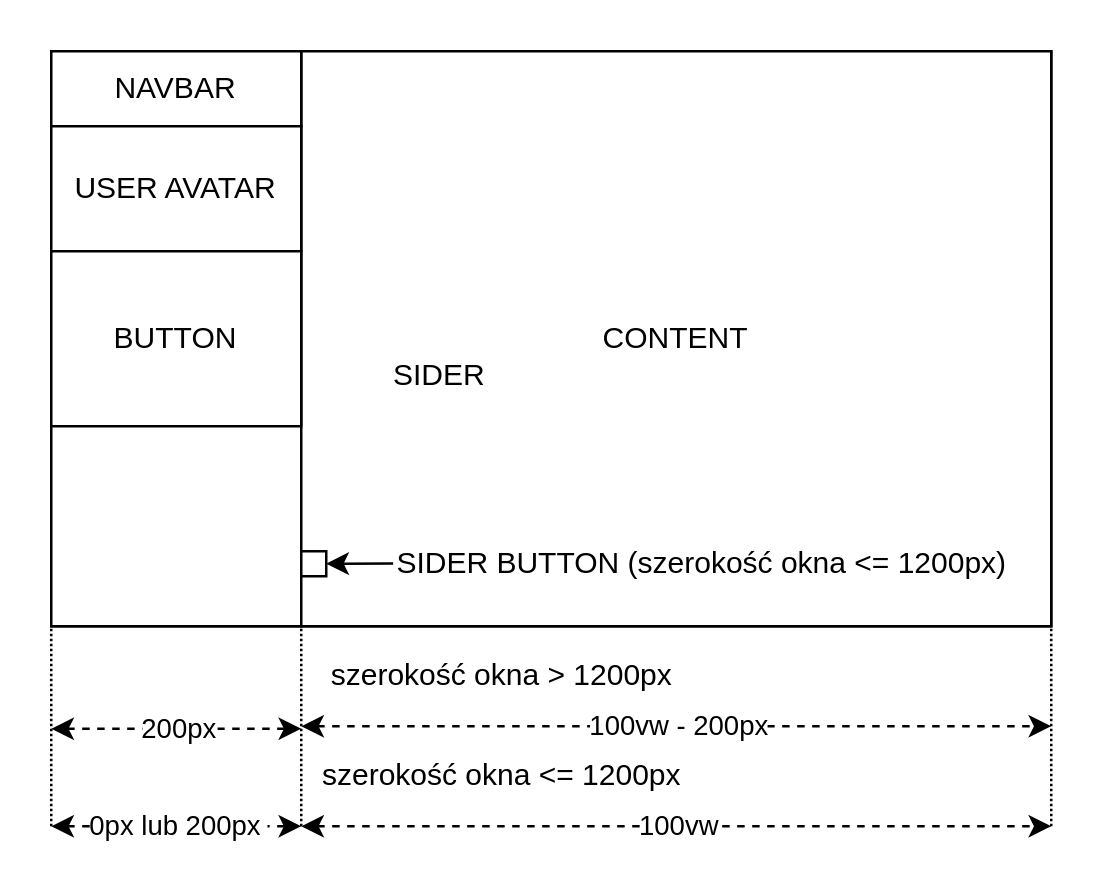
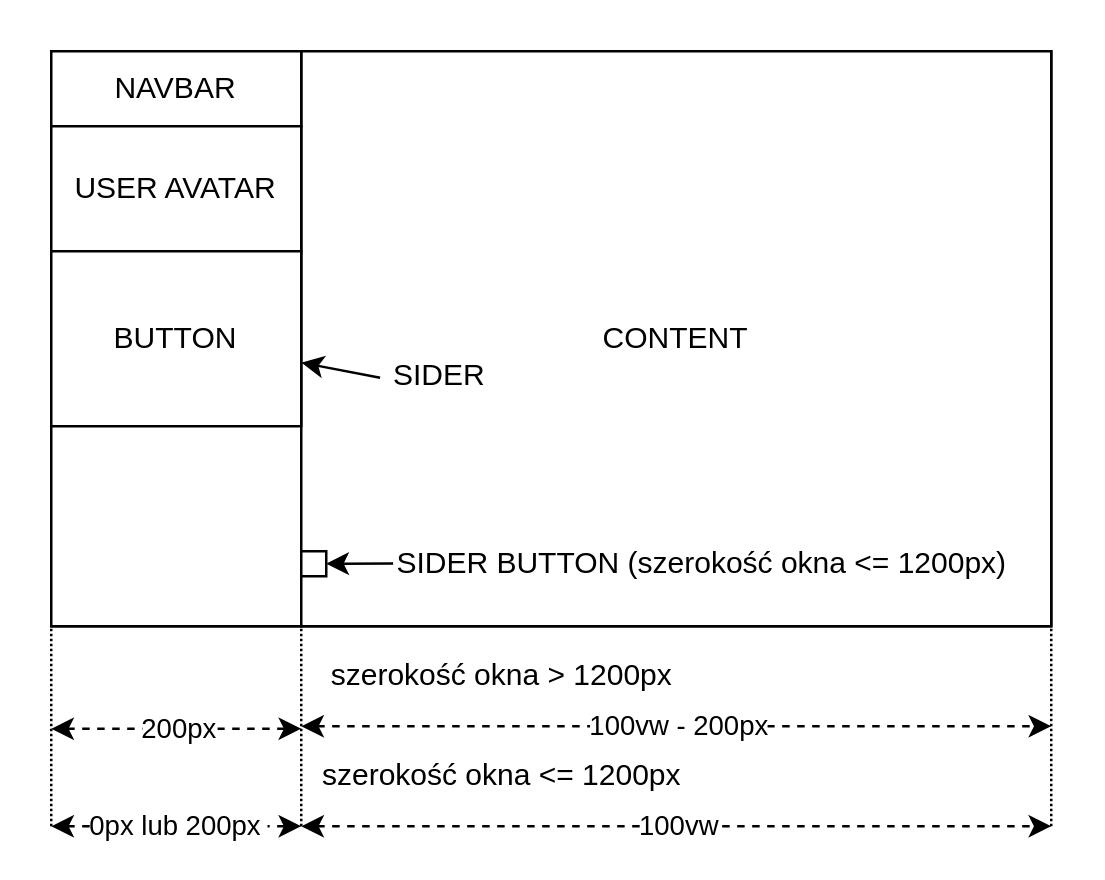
edge "SIDER" -> "BUTTON": added
